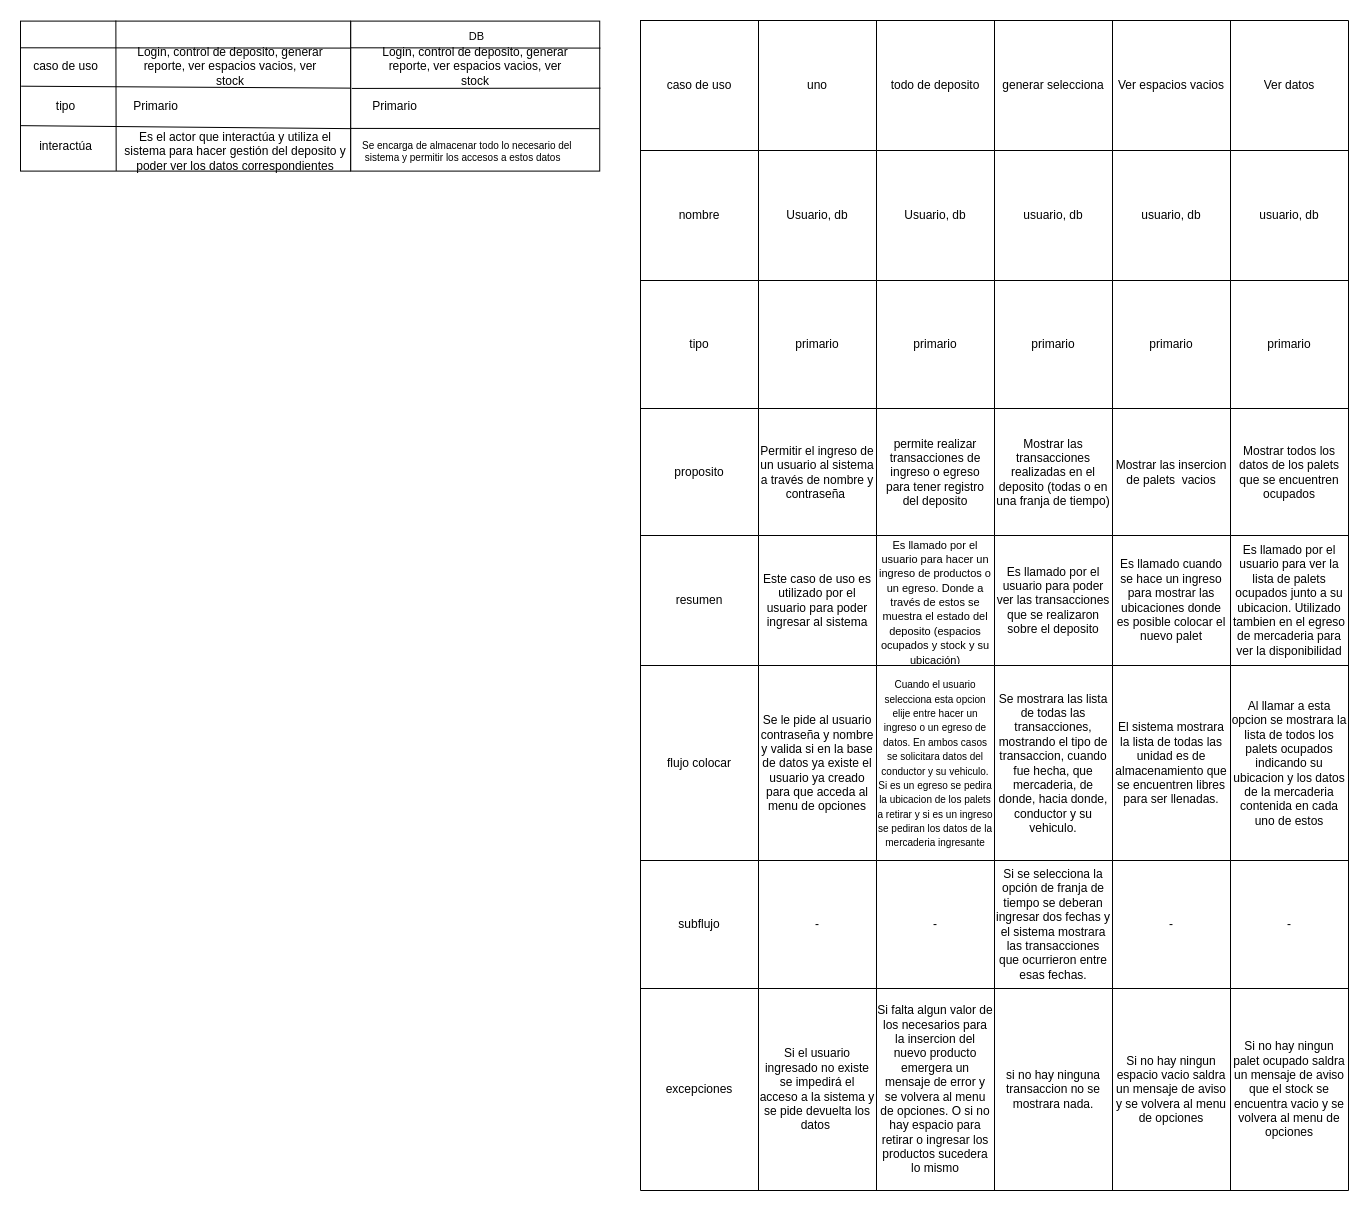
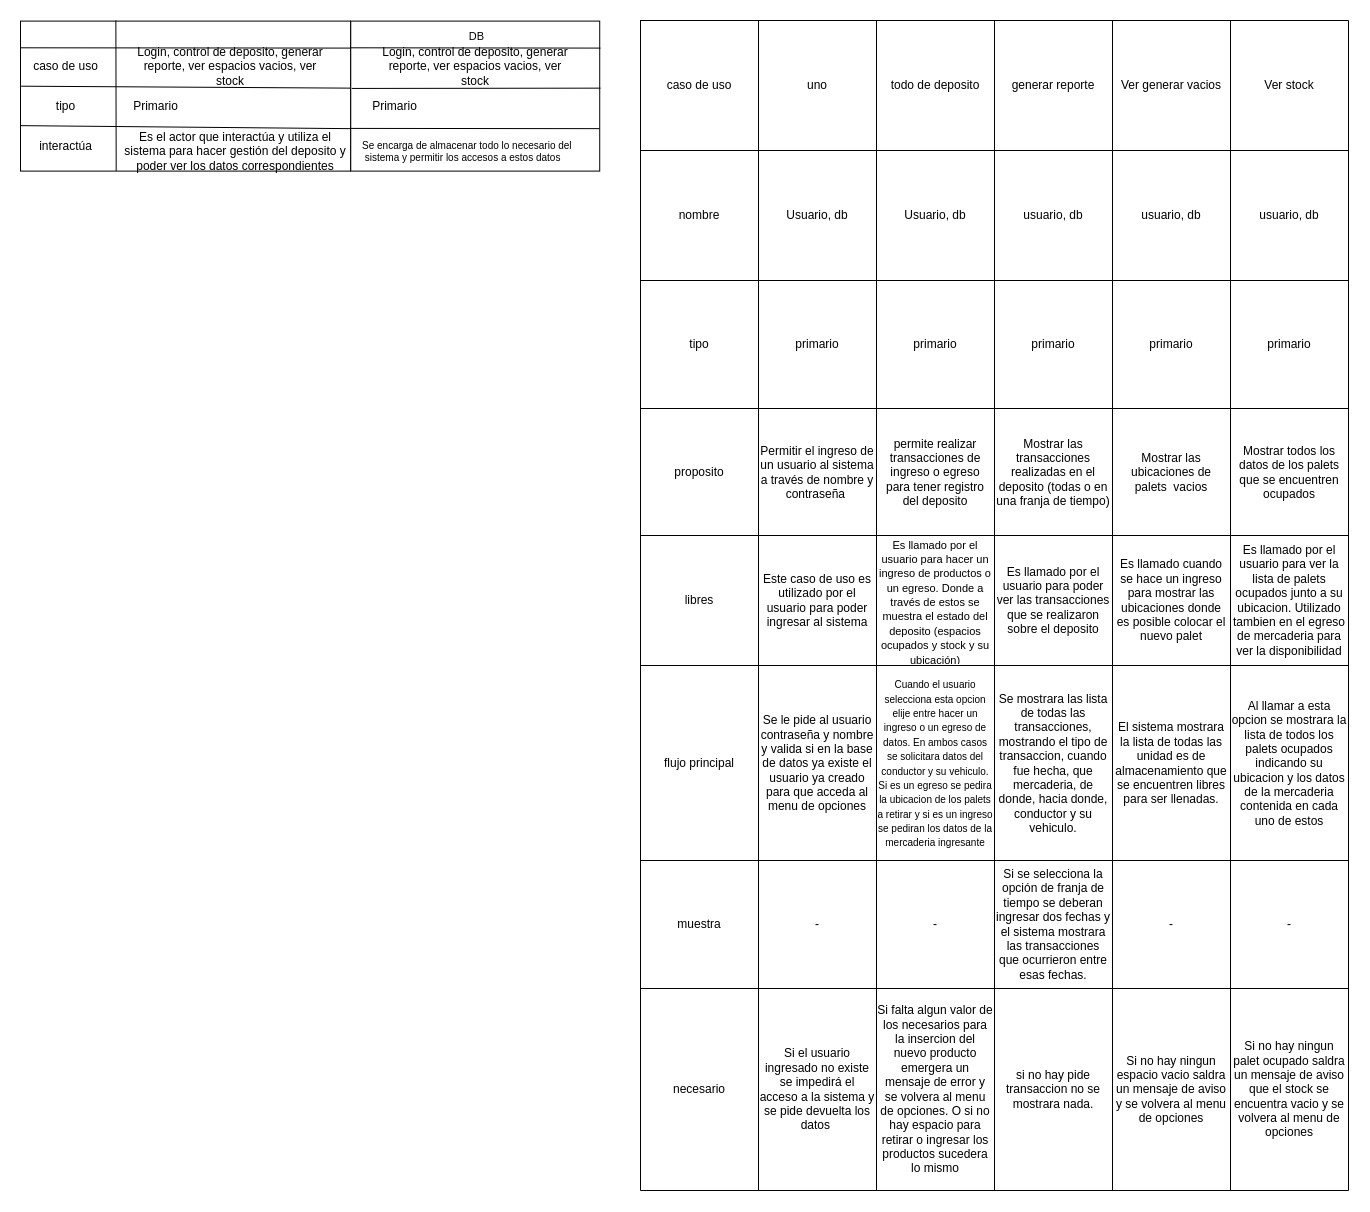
node "generar selecciona": label "generar selecciona" -> "generar reporte"
node "Ver espacios vacios": label "Ver espacios vacios" -> "Ver generar vacios"
node "Ver datos": label "Ver datos" -> "Ver stock"
node "Mostrar las insercion de palets vacios": label "Mostrar las insercion de palets vacios" -> "Mostrar las ubicaciones de palets vacios"
node "resumen": label "resumen" -> "libres"
node "flujo colocar": label "flujo colocar" -> "flujo principal"
node "subflujo": label "subflujo" -> "muestra"
node "excepciones": label "excepciones" -> "necesario"
node "si no hay ninguna transaccion no se mostrara nada.": label "si no hay ninguna transaccion no se mostrara nada." -> "si no hay pide transaccion no se mostrara nada."
